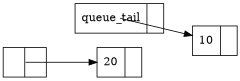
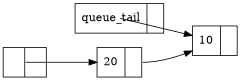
edge "20" -> "10": added
